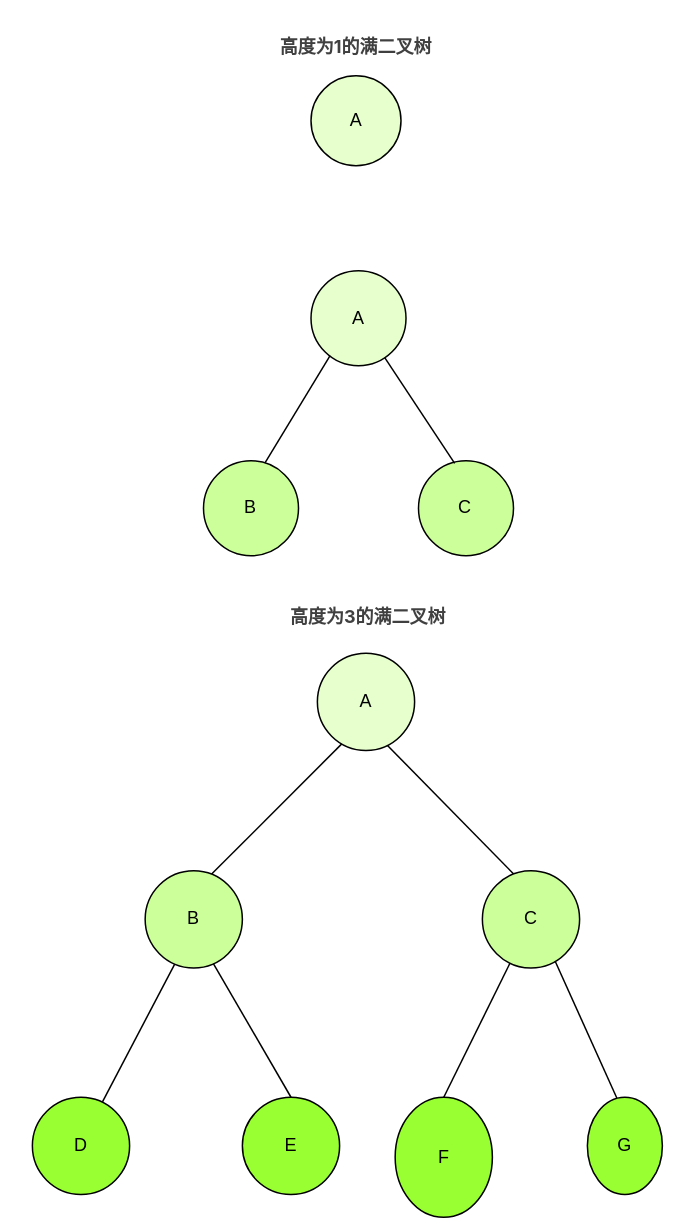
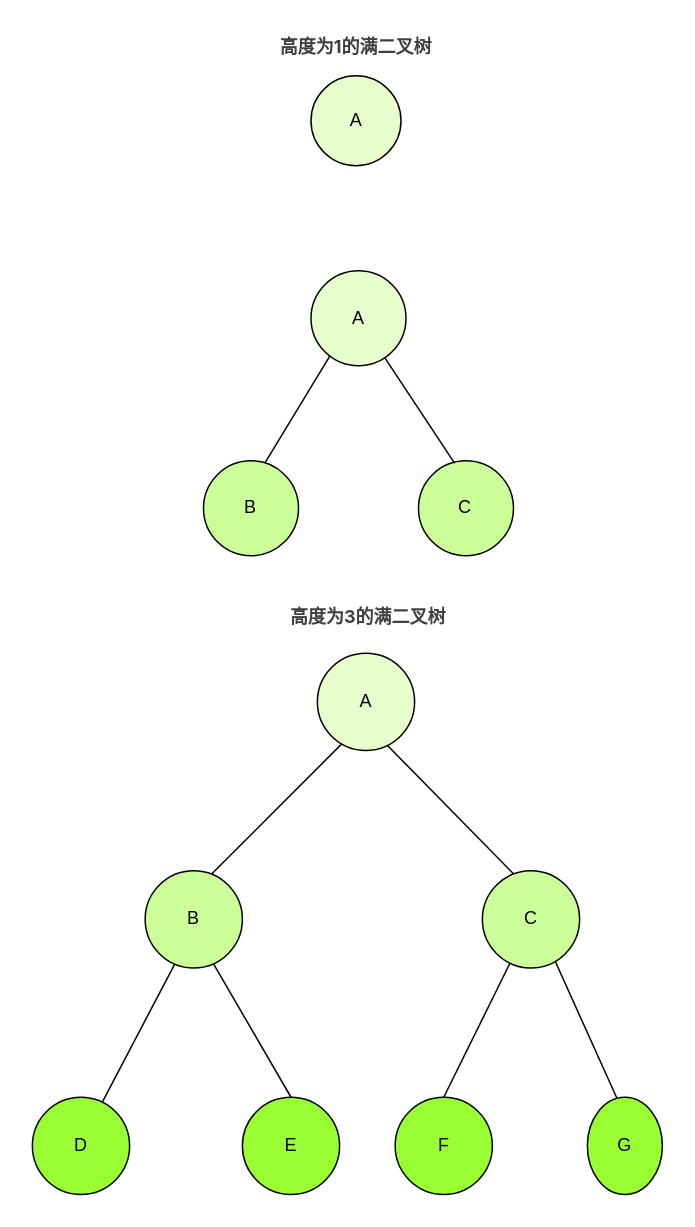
node "F": size 97x120 -> 97x97
